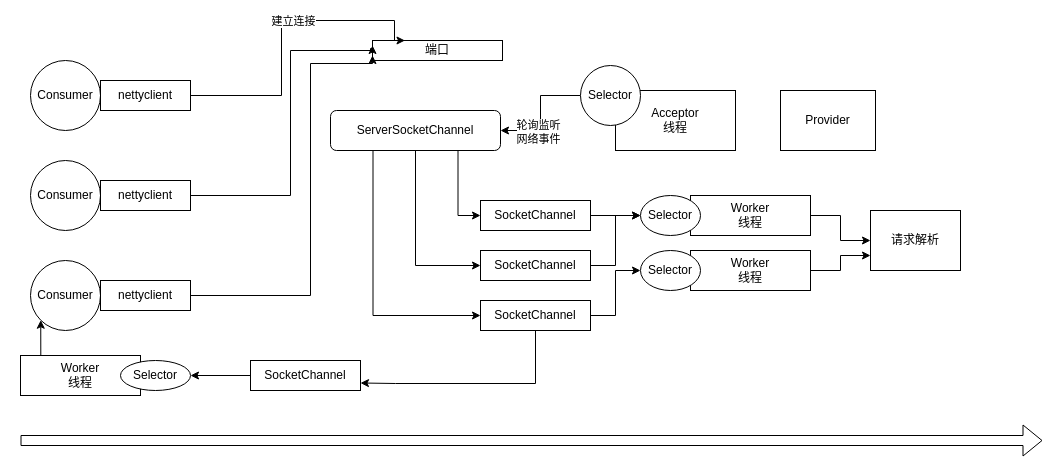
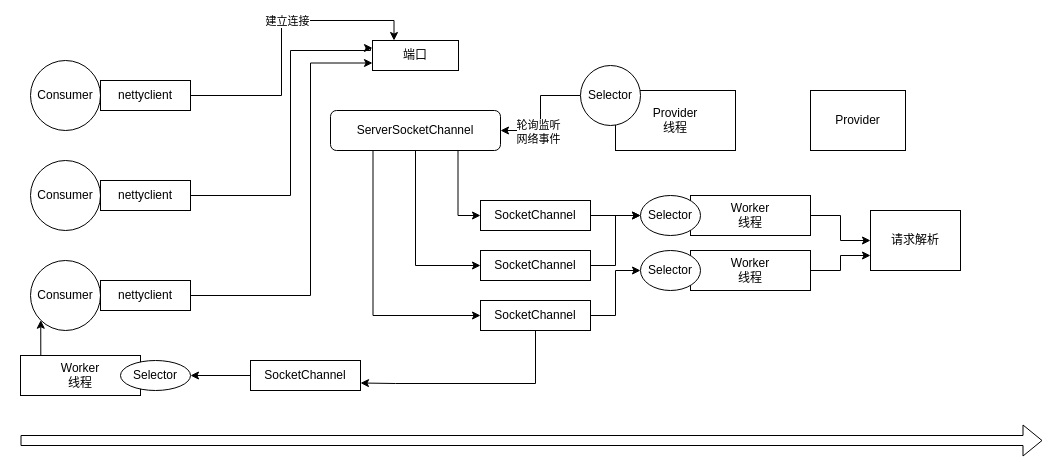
node "端口": size 130x20 -> 86x30
node "Acceptor 线程": label "Acceptor 线程" -> "Provider 线程"
node "Provider": moved (828, 121) -> (858, 121)
